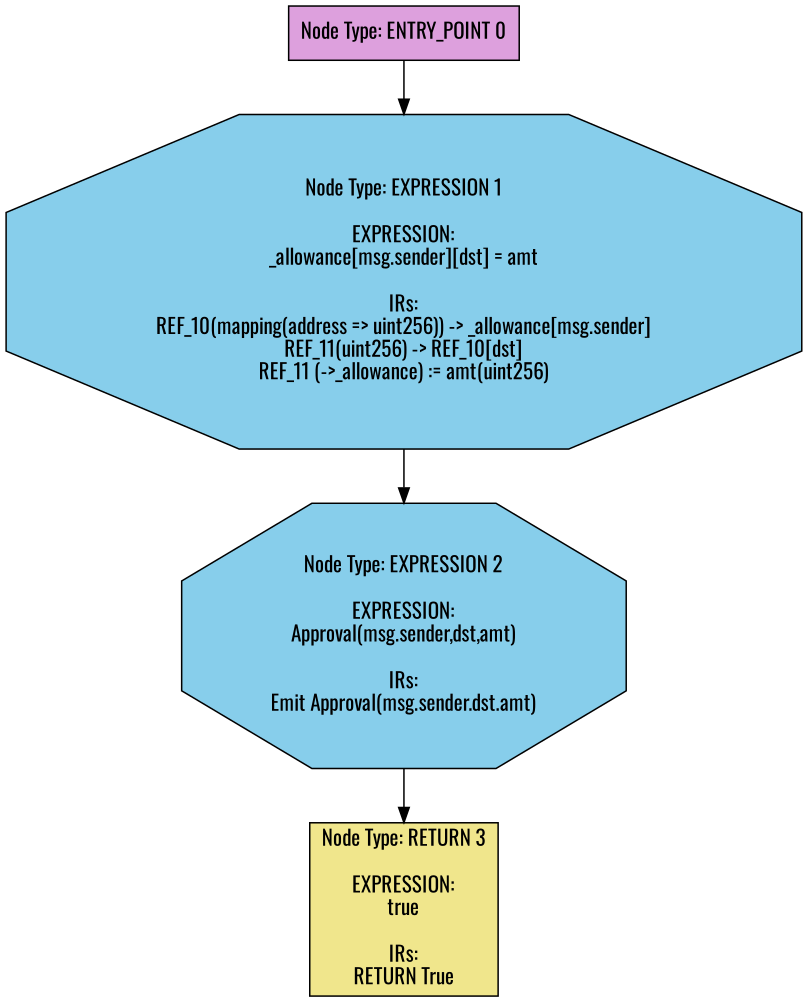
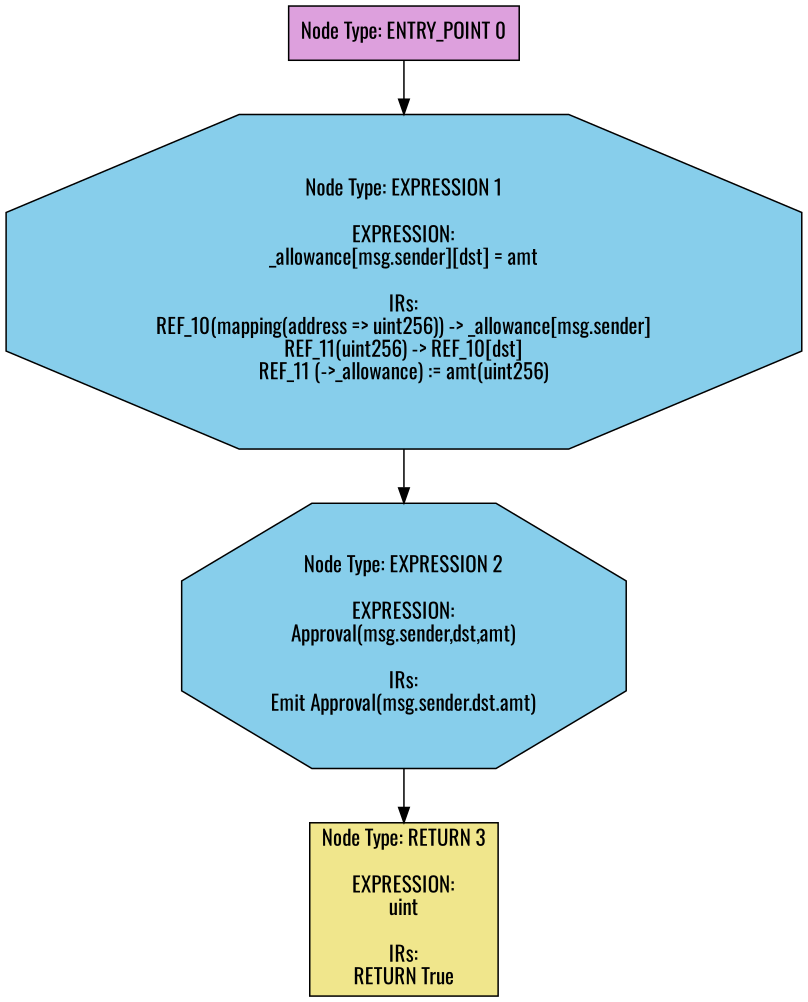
node "Node Type: RETURN 3 EXPRESSION: true IRs: RETURN True": label "Node Type: RETURN 3 EXPRESSION: true IRs: RETURN True" -> "Node Type: RETURN 3 EXPRESSION: uint IRs: RETURN True"
